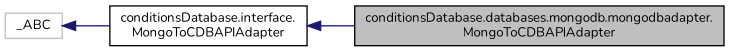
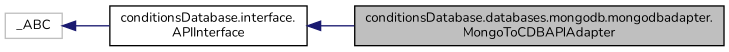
node "conditionsDatabase.interface. MongoToCDBAPIAdapter": label "conditionsDatabase.interface. MongoToCDBAPIAdapter" -> "conditionsDatabase.interface. APIInterface"
